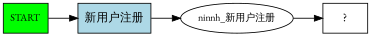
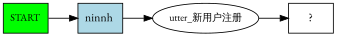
node "新用户注册": label "新用户注册" -> "ninnh"
node "ninnh_新用户注册": label "ninnh_新用户注册" -> "utter_新用户注册"
